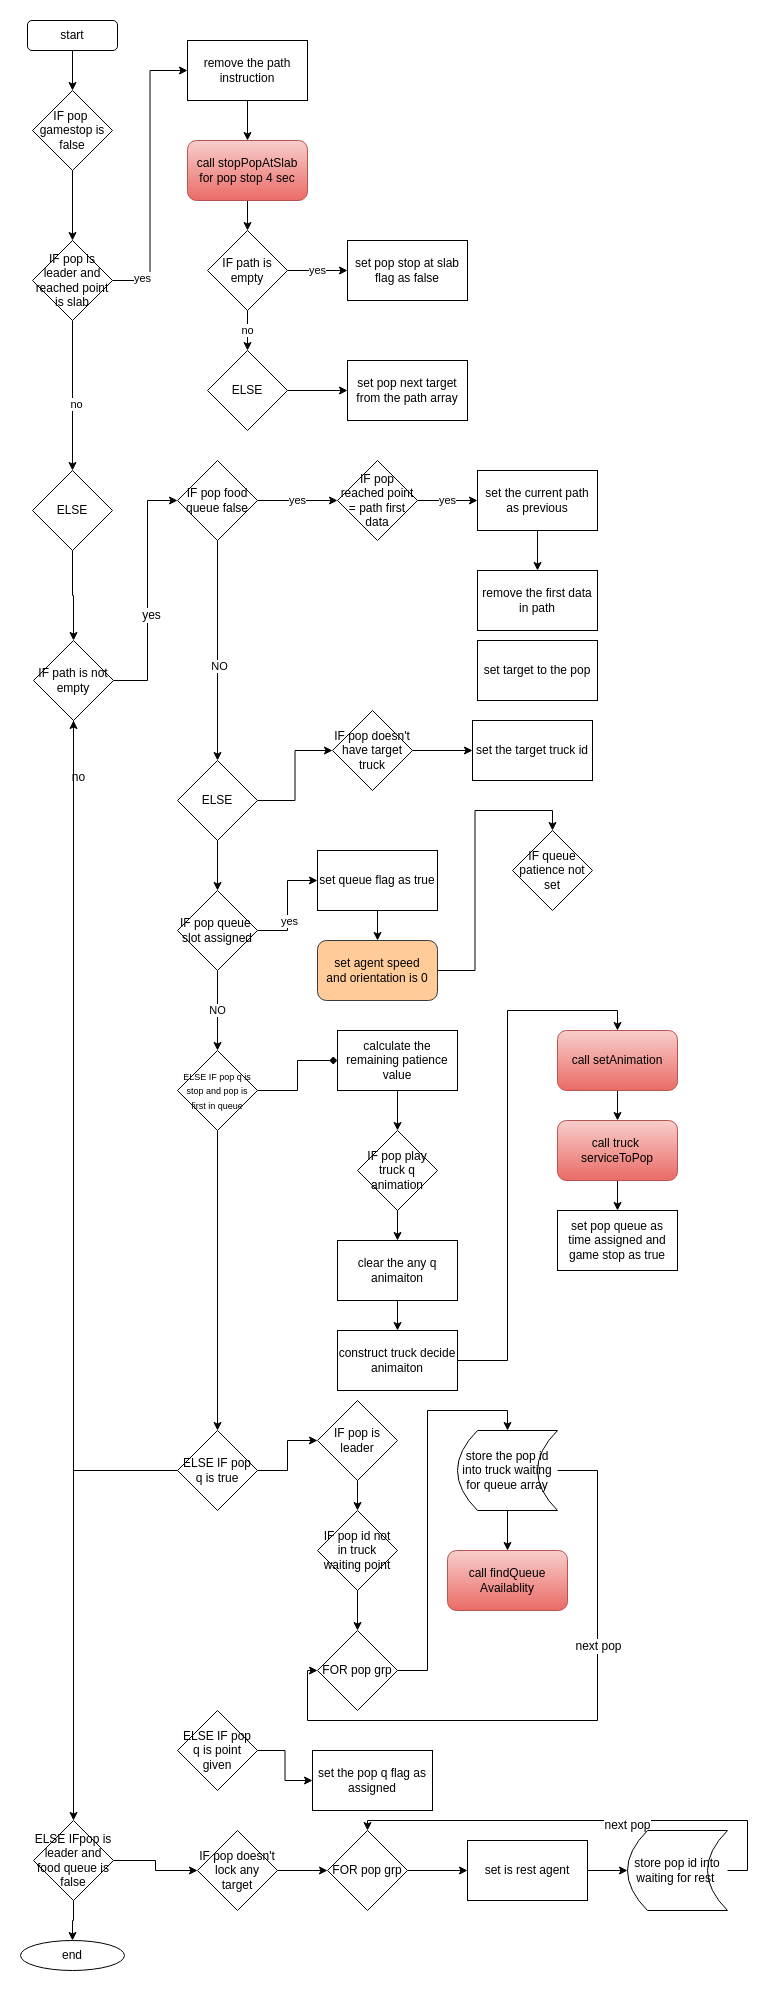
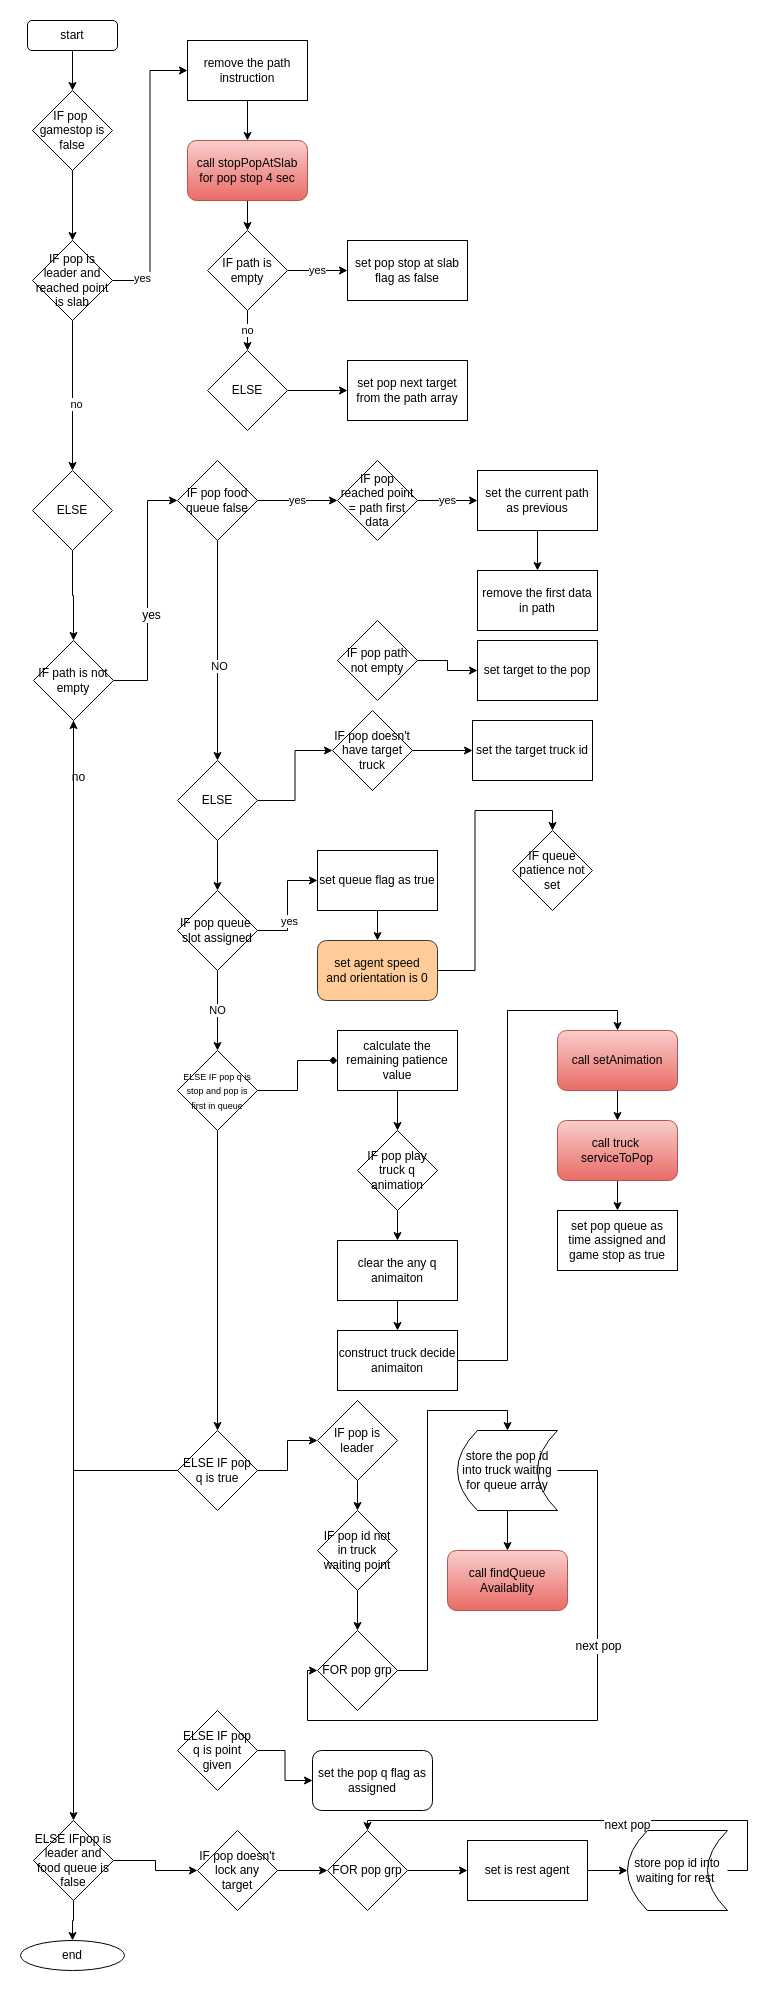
node "IF pop path not empty": added
edge "IF pop path not empty" -> "set target to the pop": added
node "set the pop q flag as assigned": shape rectangle -> rounded rectangle
